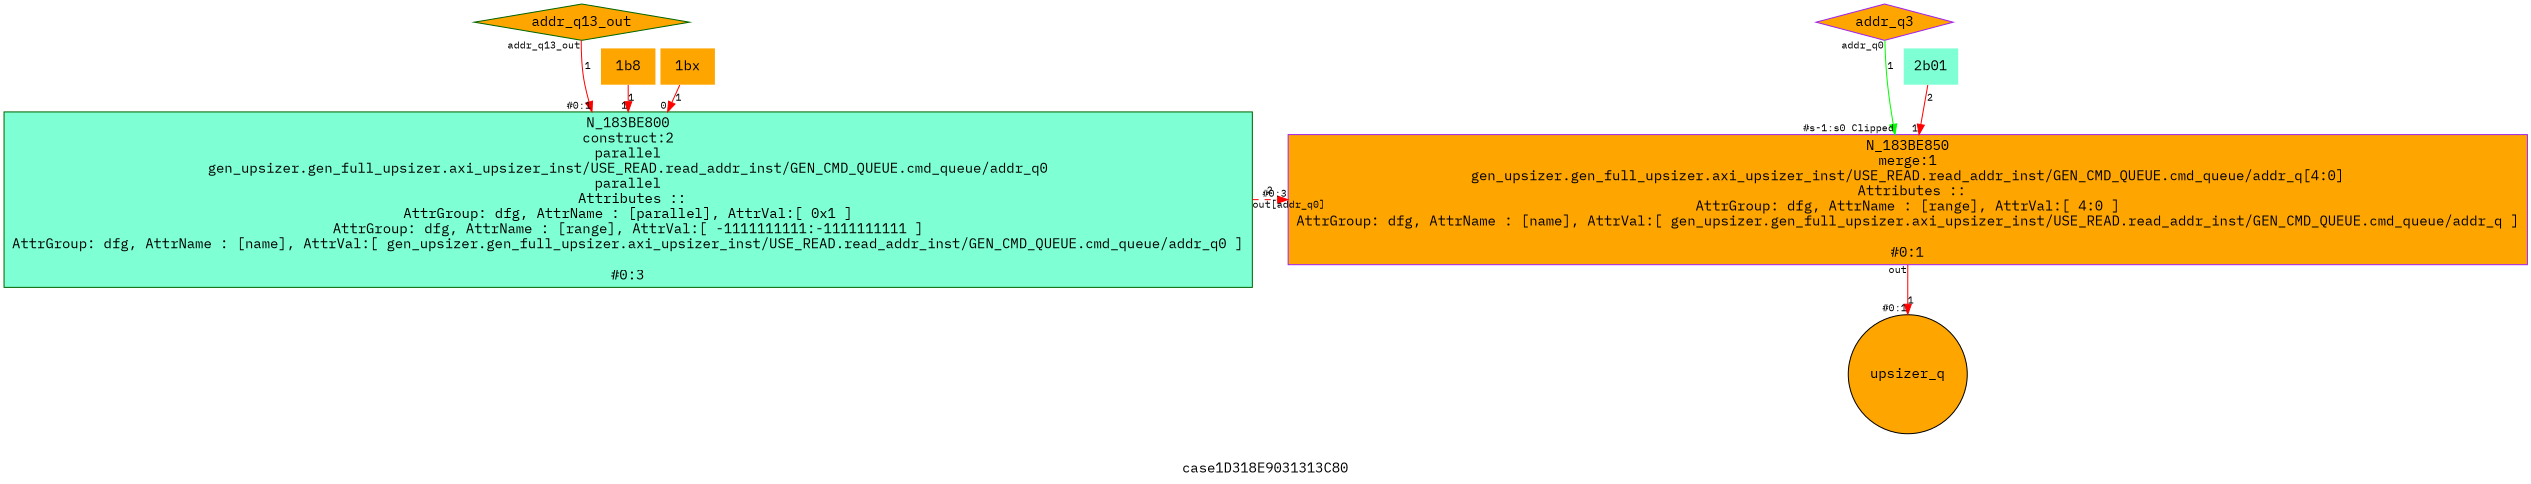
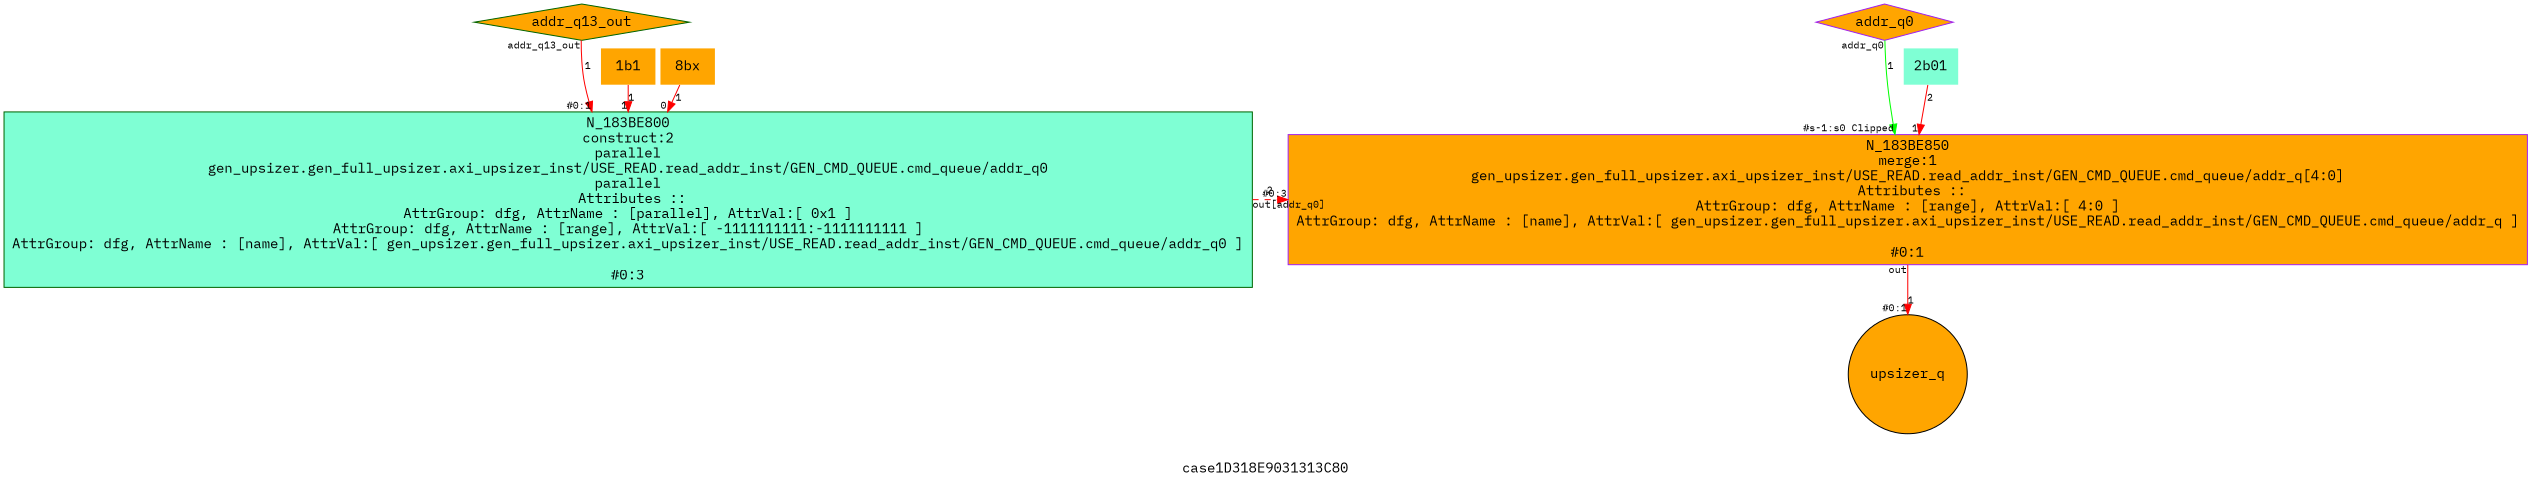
node "addr_q3": label "addr_q3" -> "addr_q0"
node "1b8": label "1b8" -> "1b1"
node "1bx": label "1bx" -> "8bx"
